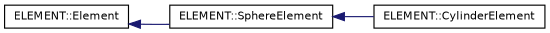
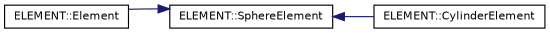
edge "ELEMENT::SphereElement" -> "ELEMENT::Element": reversed
